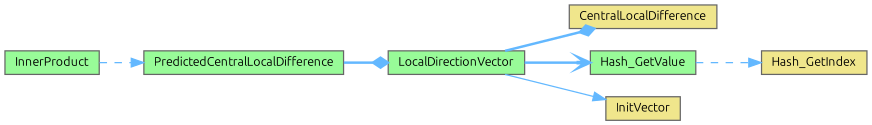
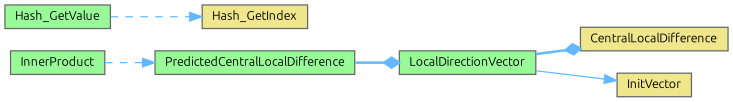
edge "LocalDirectionVector" -> "Hash_GetValue": removed
